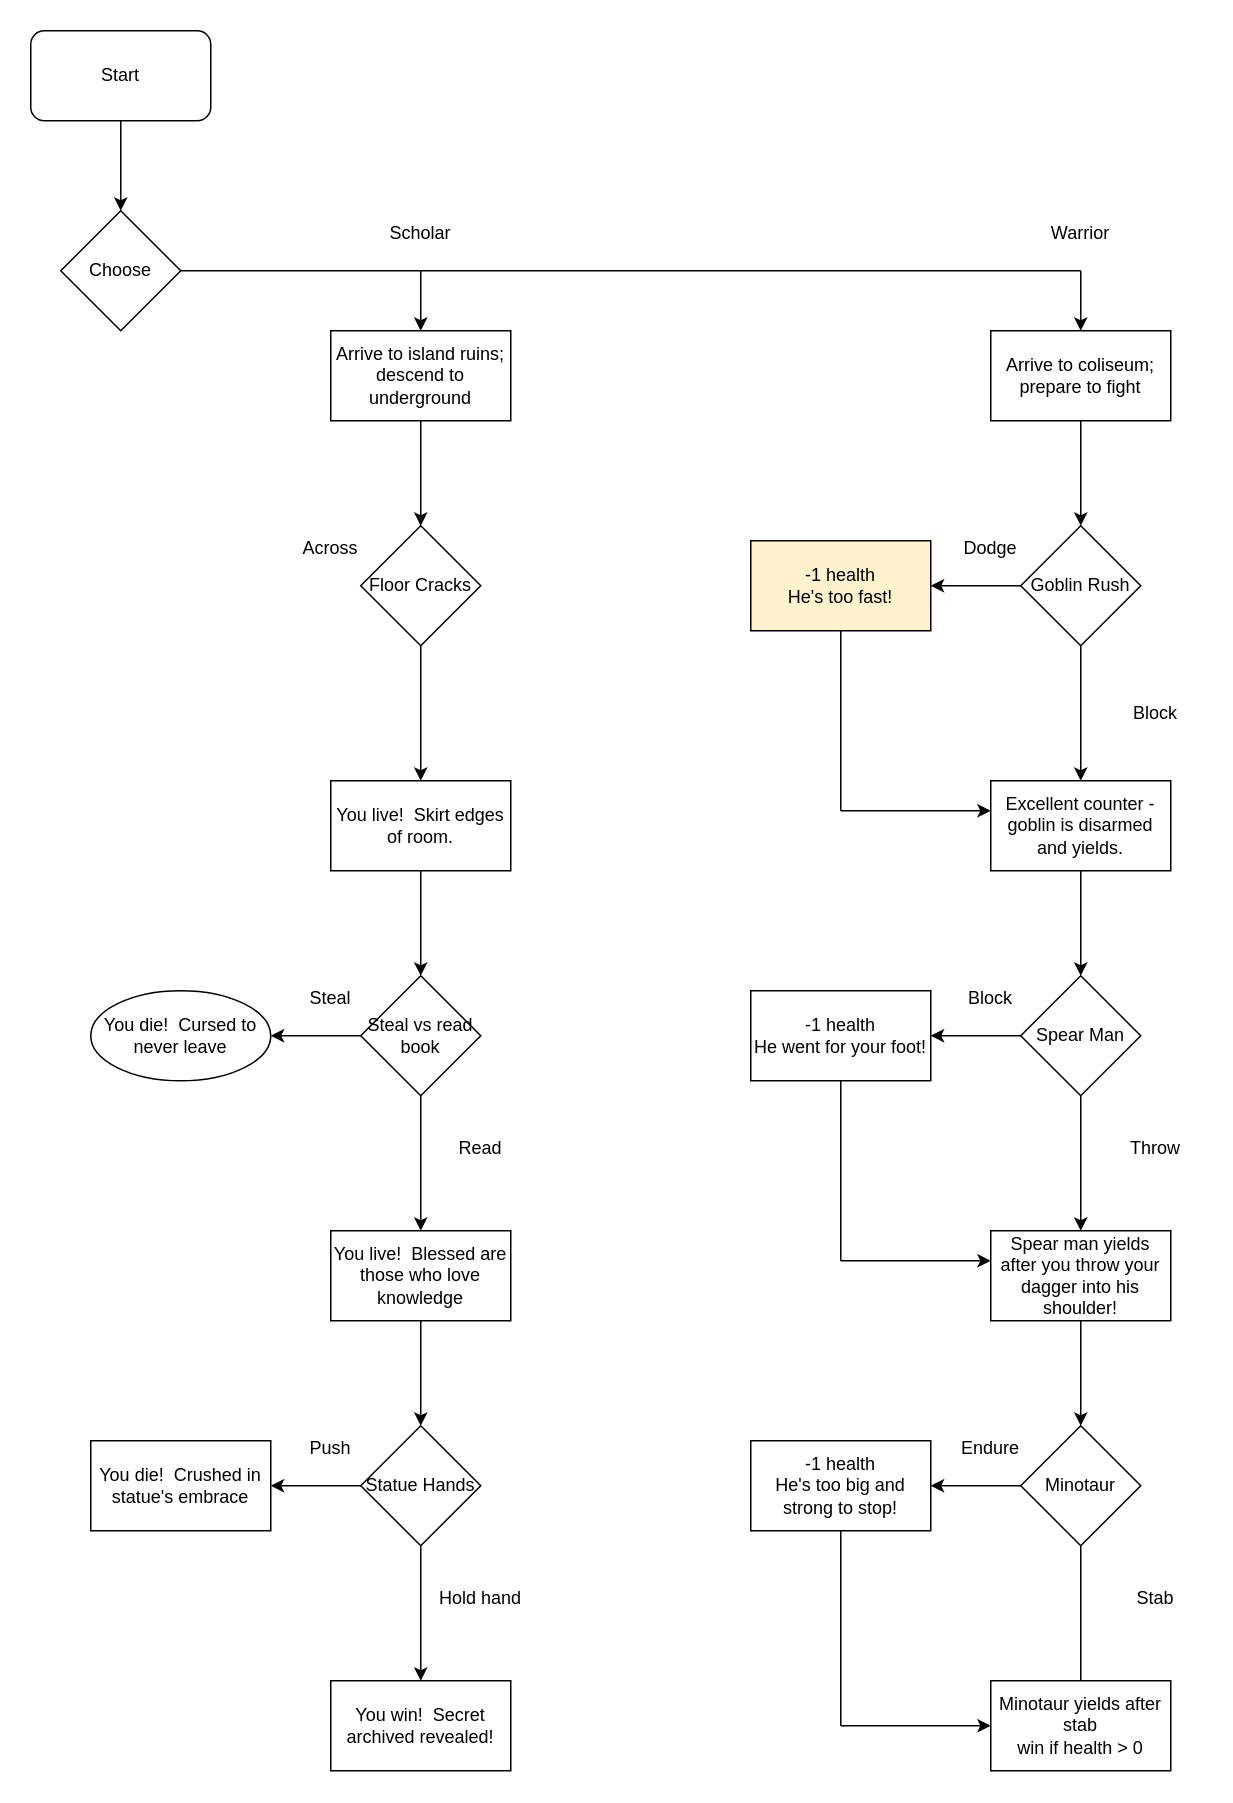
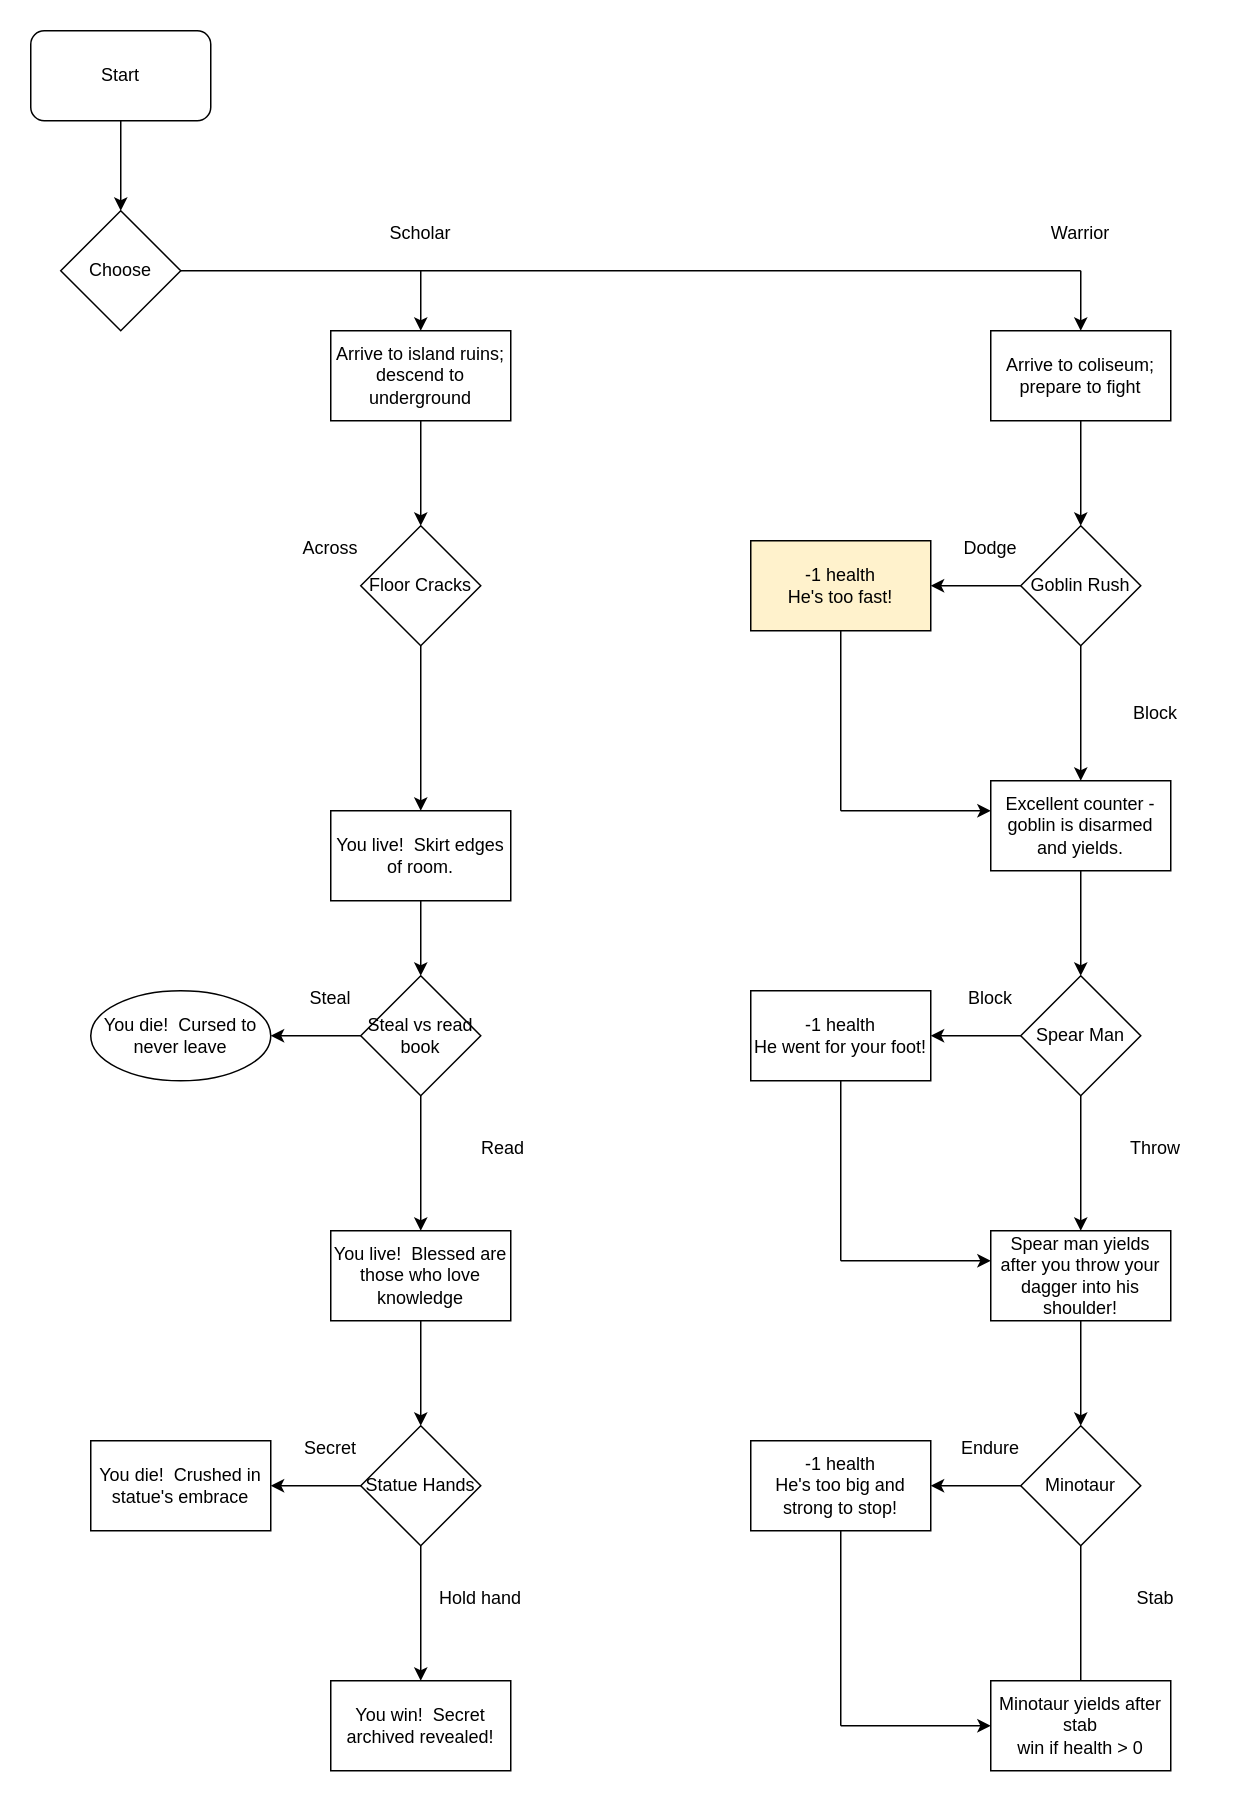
node "You live! Skirt edges of room.": moved (421, 826) -> (421, 856)
node "Read": moved (481, 1148) -> (503, 1148)
node "Push": label "Push" -> "Secret"
